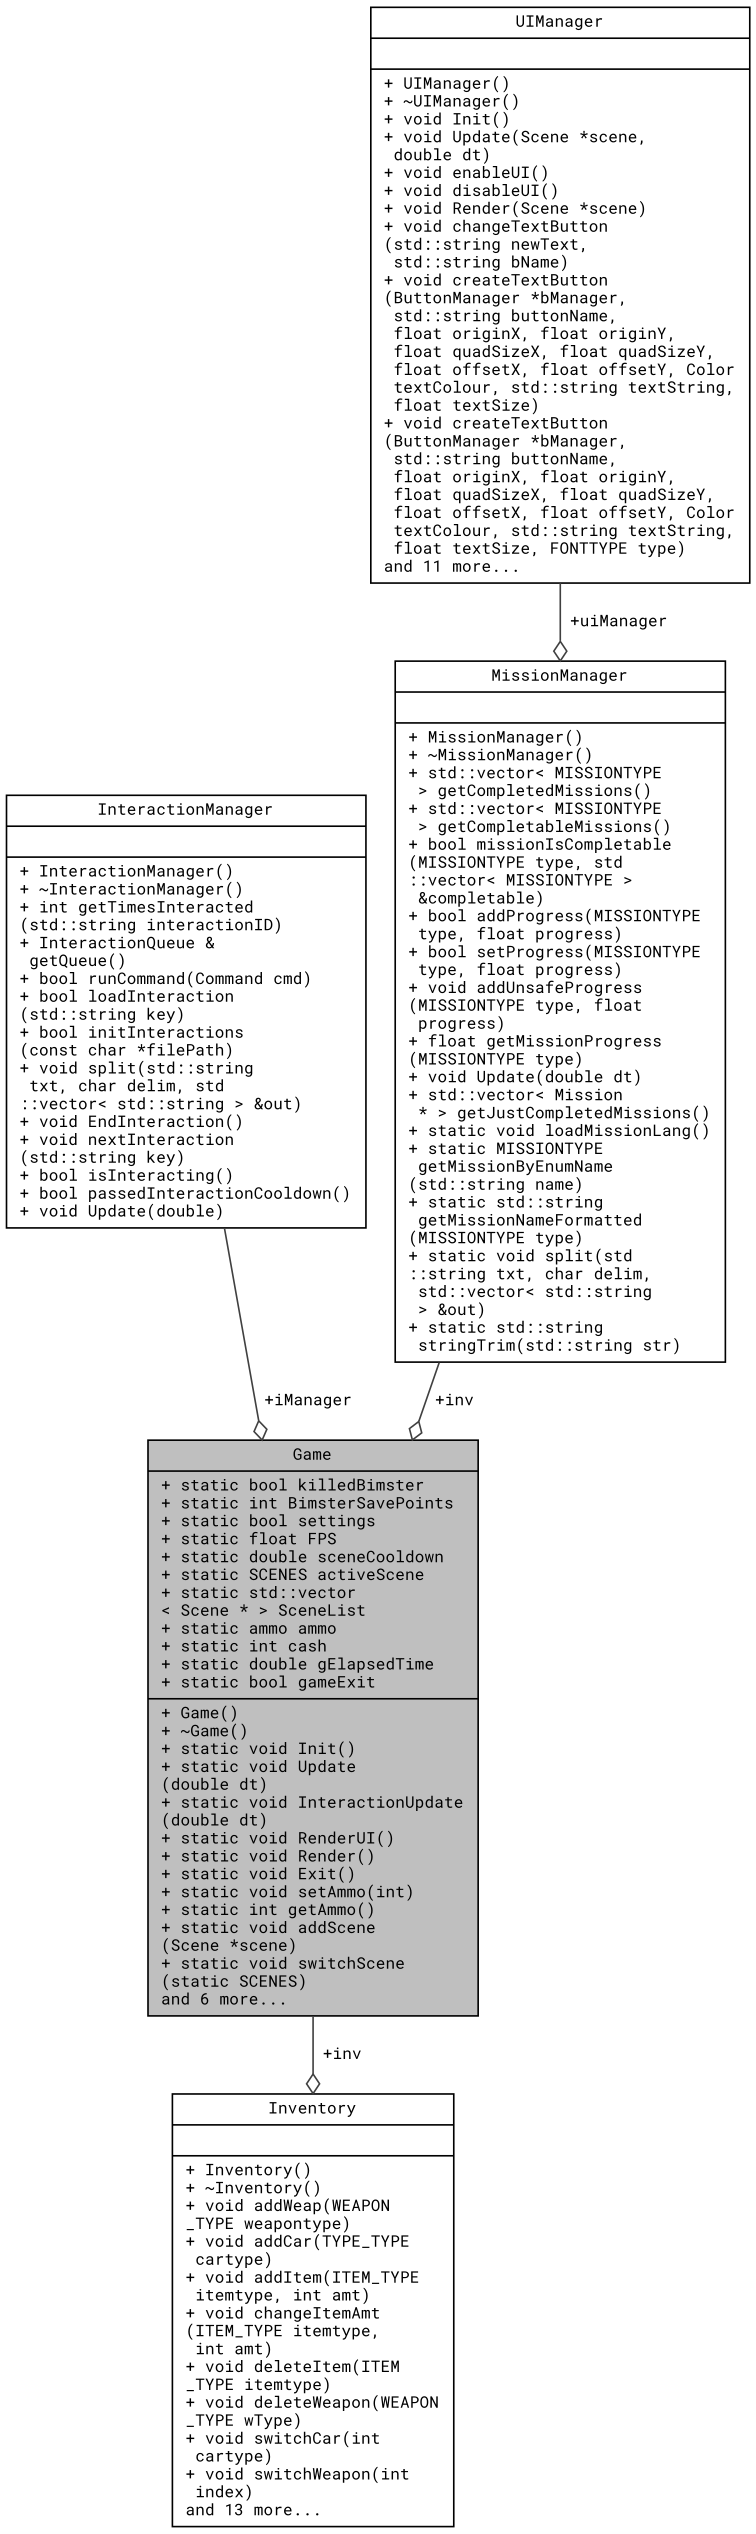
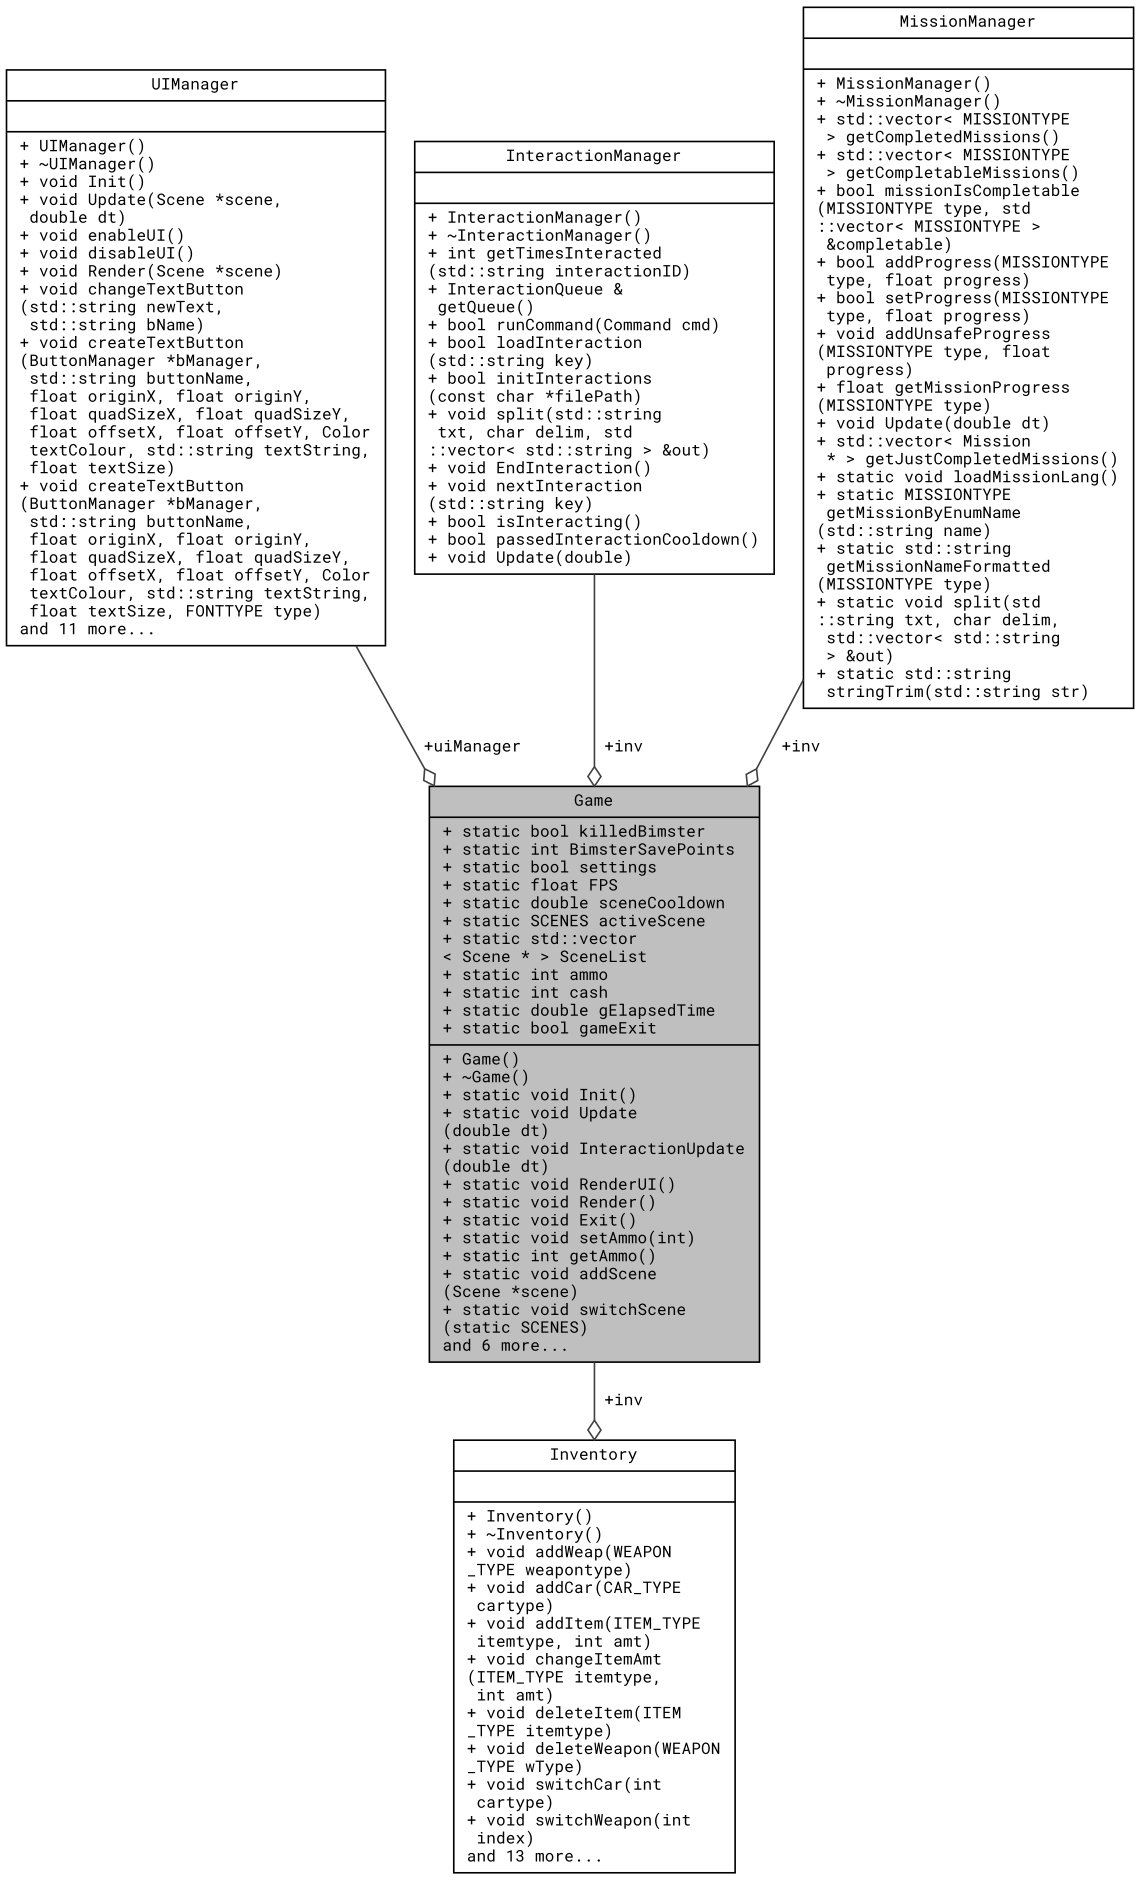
edge "UIManager" -> "MissionManager": now "UIManager" -> "Game"
edge "InteractionManager" -> "Game": label " +iManager" -> " +inv"
node "Game": text "+ static ammo ammo" -> "+ static int ammo"
node "Inventory": text "+ void addCar(TYPE_TYPE" -> "+ void addCar(CAR_TYPE"
